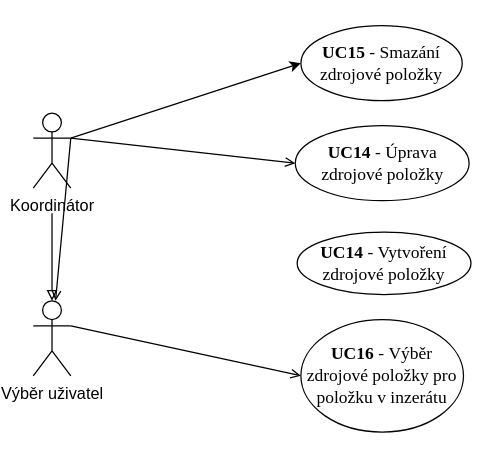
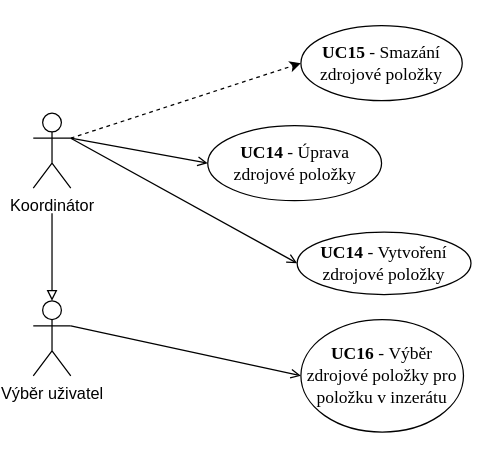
edge "Koordinátor" -> "UC15 - Smazání zdrojové položky": style solid -> dashed
node "UC14 - Úprava zdrojové položky": moved (382, 163) -> (294, 163)
edge "Koordinátor" -> "Výběr uživatel": now "Koordinátor" -> "UC14 - Vytvoření zdrojové položky"
